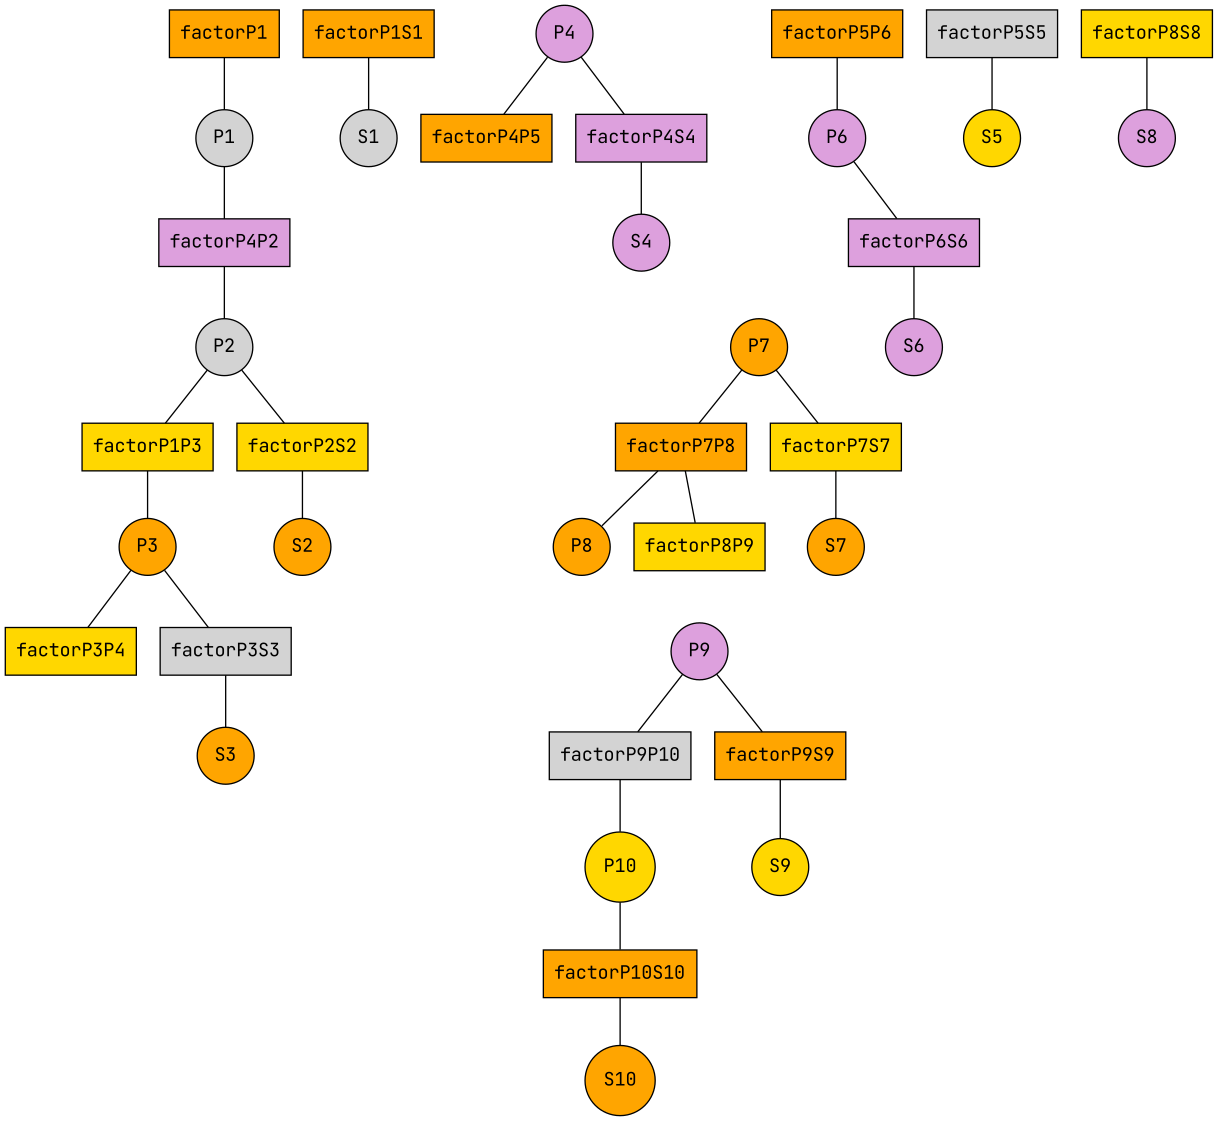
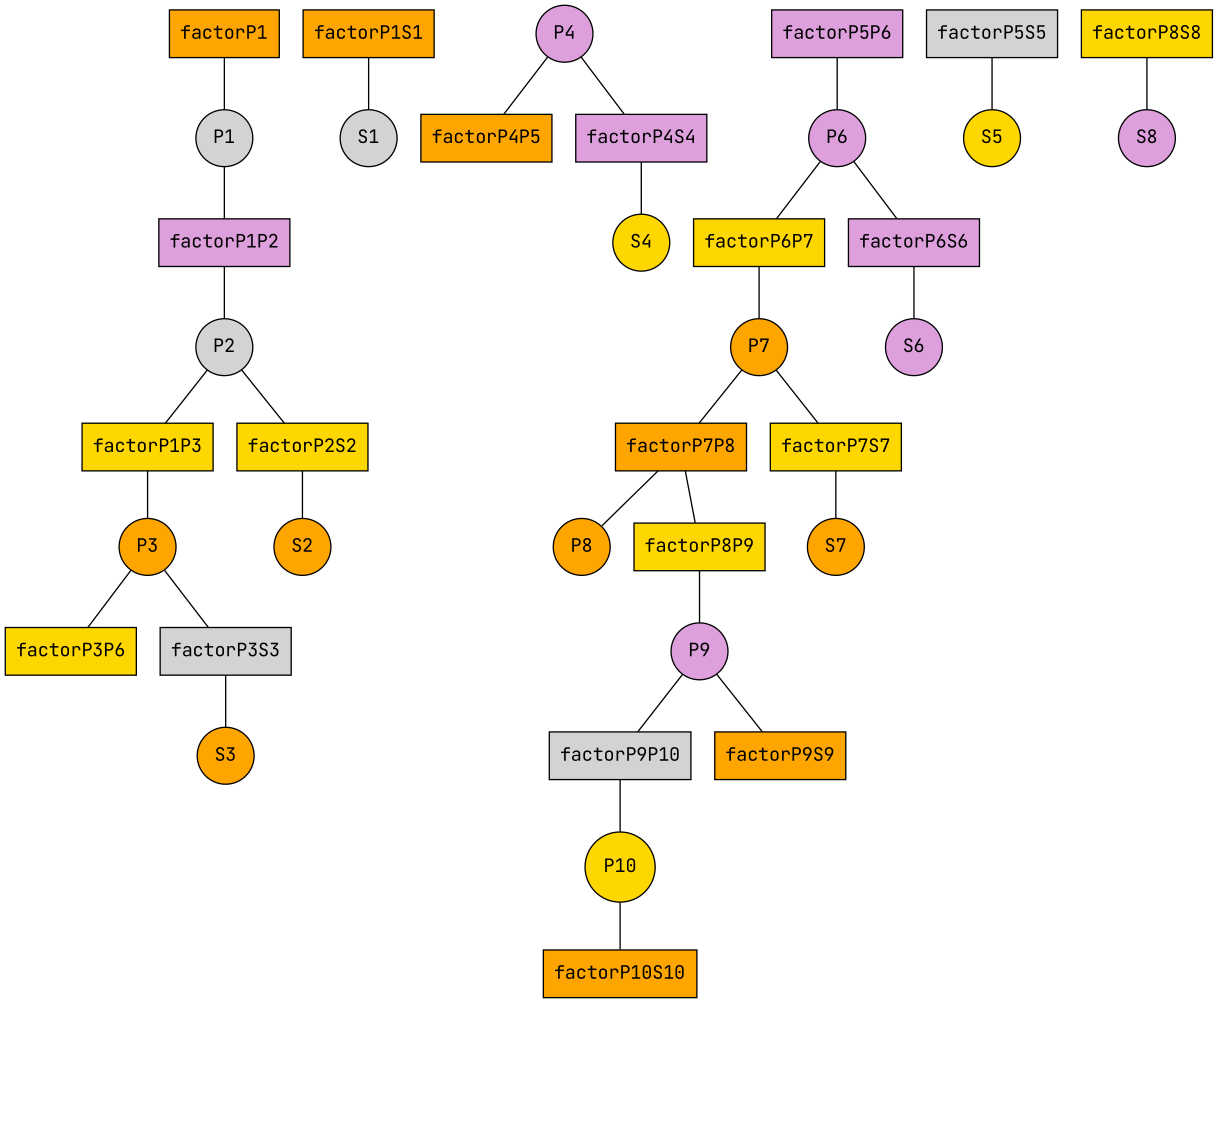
node "factorP5P6": fillcolor orange -> plum
node "factorP4P2": label "factorP4P2" -> "factorP1P2"
node "S4": fillcolor plum -> gold
node "factorP6P7": added
edge "factorP8P9" -- "P9": added
node "factorP3P4": label "factorP3P4" -> "factorP3P6"
node "S9": removed
node "S10": removed
